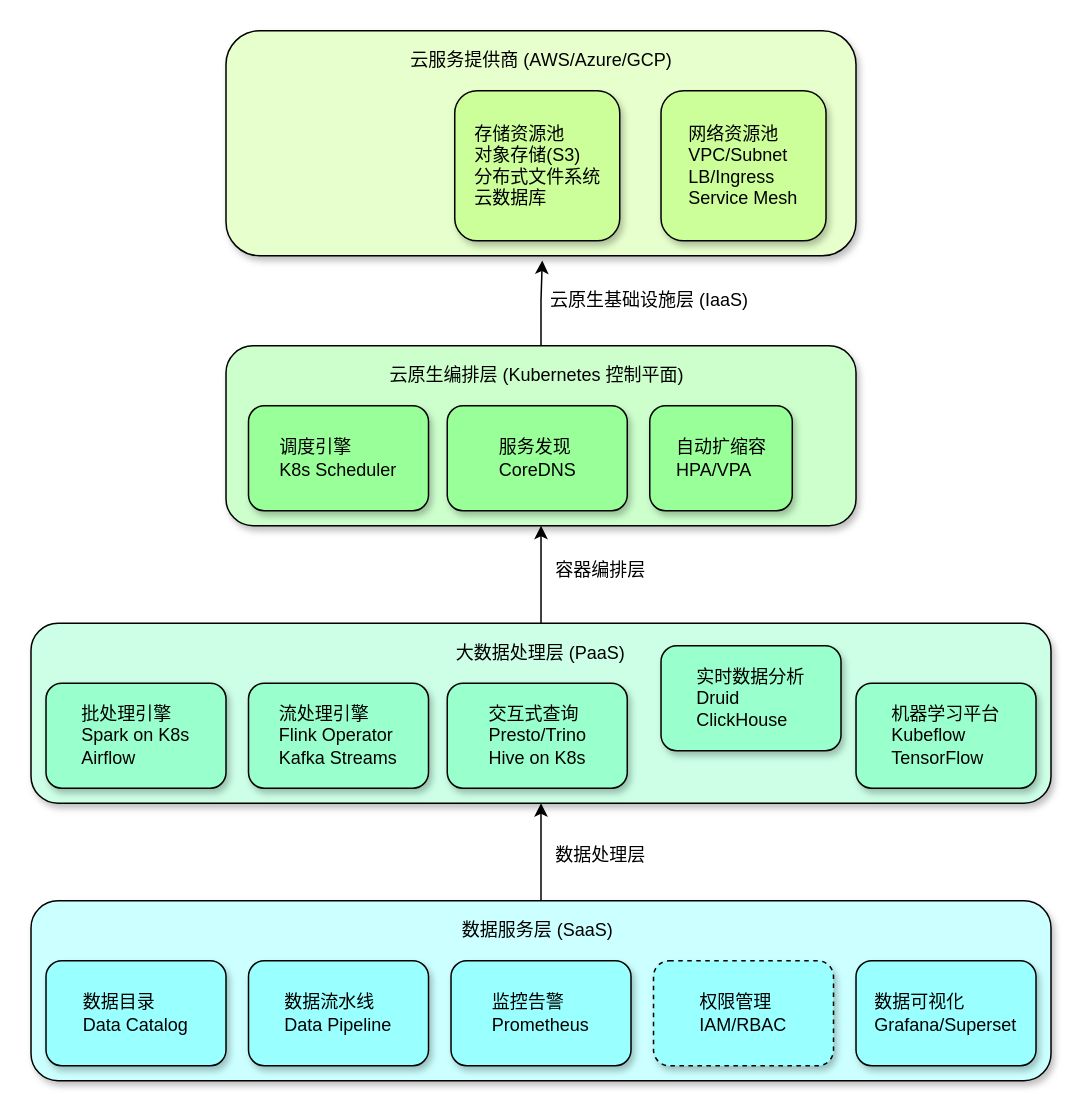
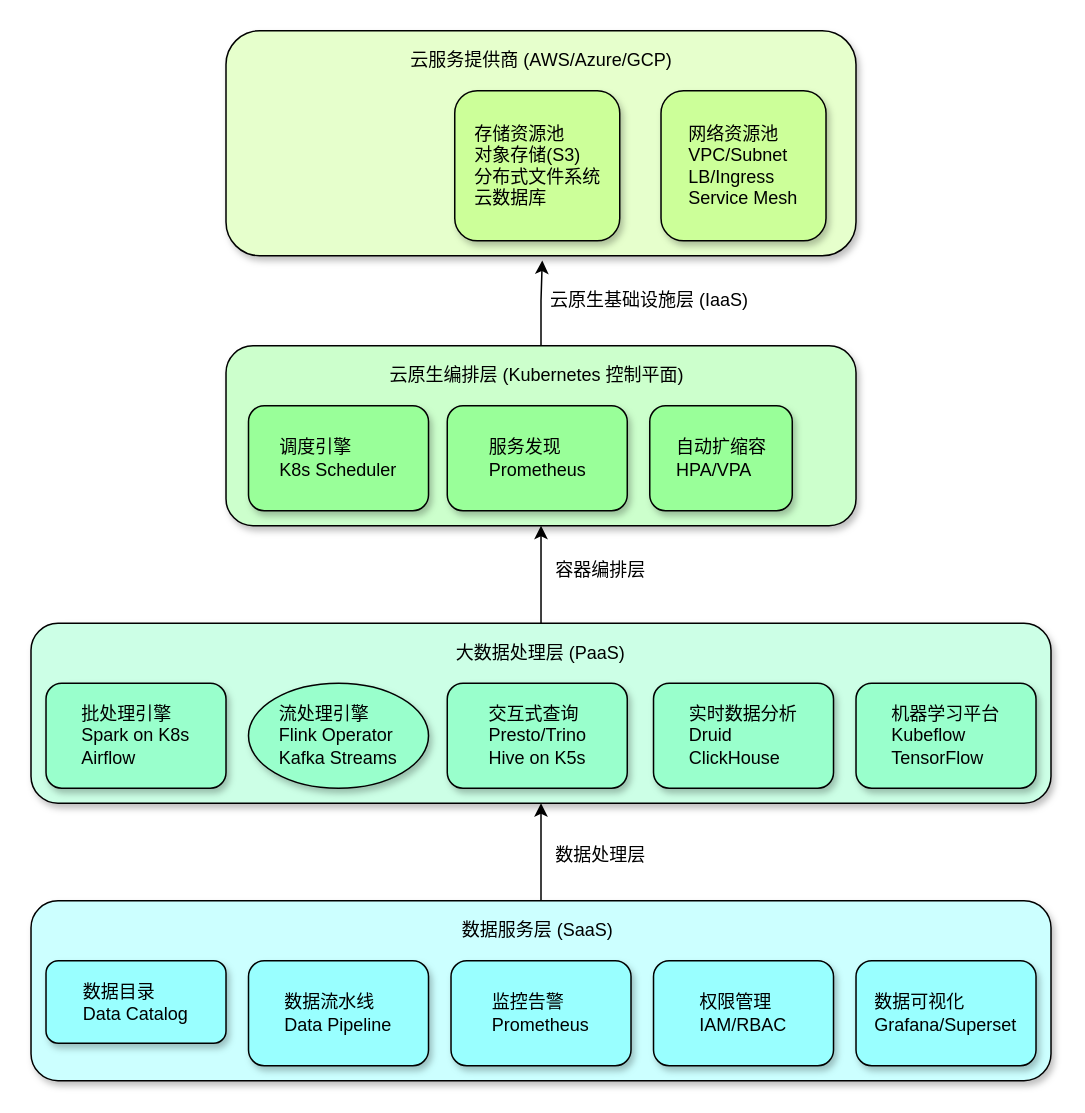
node "服务发现 CoreDNS": label "服务发现 CoreDNS" -> "服务发现 Prometheus"
node "实时数据分析 Druid ClickHouse": moved (751, 698) -> (743, 736)
node "流处理引擎 Flink Operator Kafka Streams": shape rounded rectangle -> ellipse
node "交互式查询 Presto/Trino Hive on K8s": label "交互式查询 Presto/Trino Hive on K8s" -> "交互式查询 Presto/Trino Hive on K5s"
node "数据目录 Data Catalog": size 180x105 -> 180x83
node "权限管理 IAM/RBAC": style dashed -> solid
